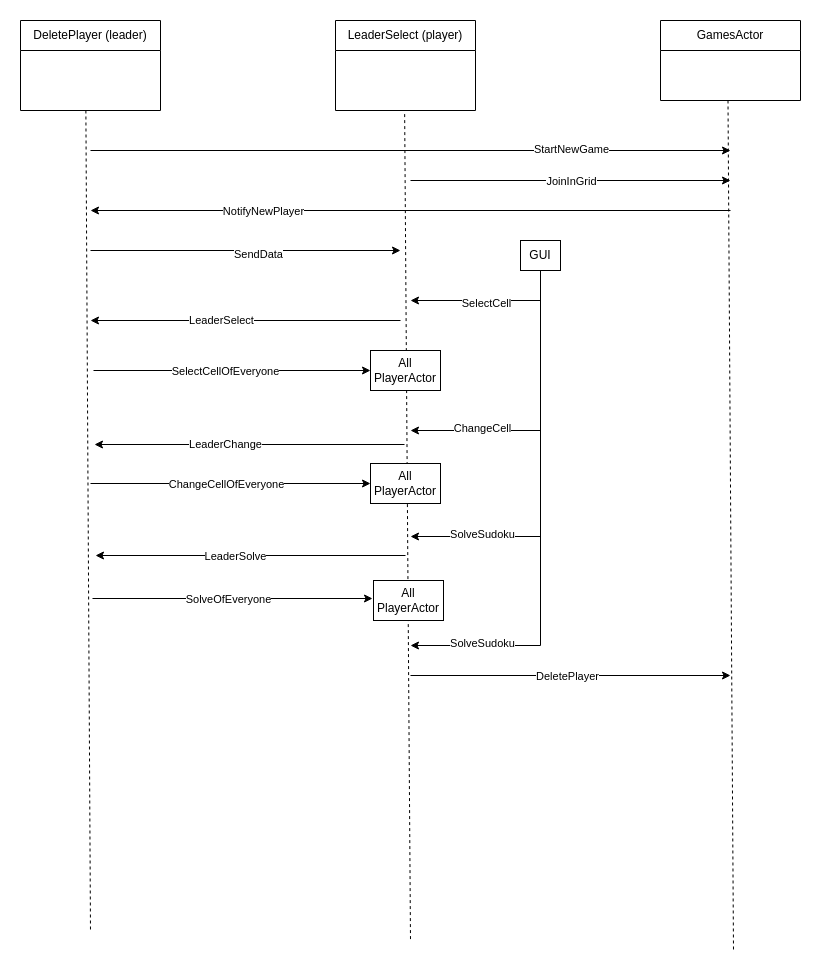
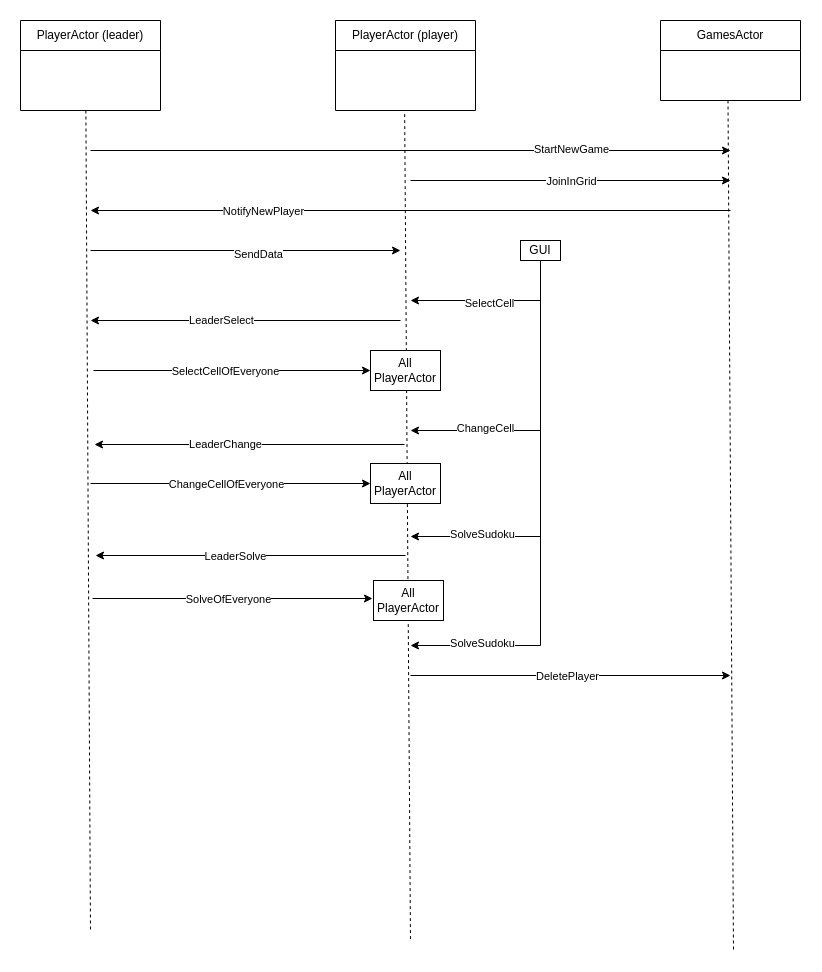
node "DeletePlayer (leader)": label "DeletePlayer (leader)" -> "PlayerActor (leader)"
node "LeaderSelect (player)": label "LeaderSelect (player)" -> "PlayerActor (player)"
node "GUI": size 40x30 -> 40x20
